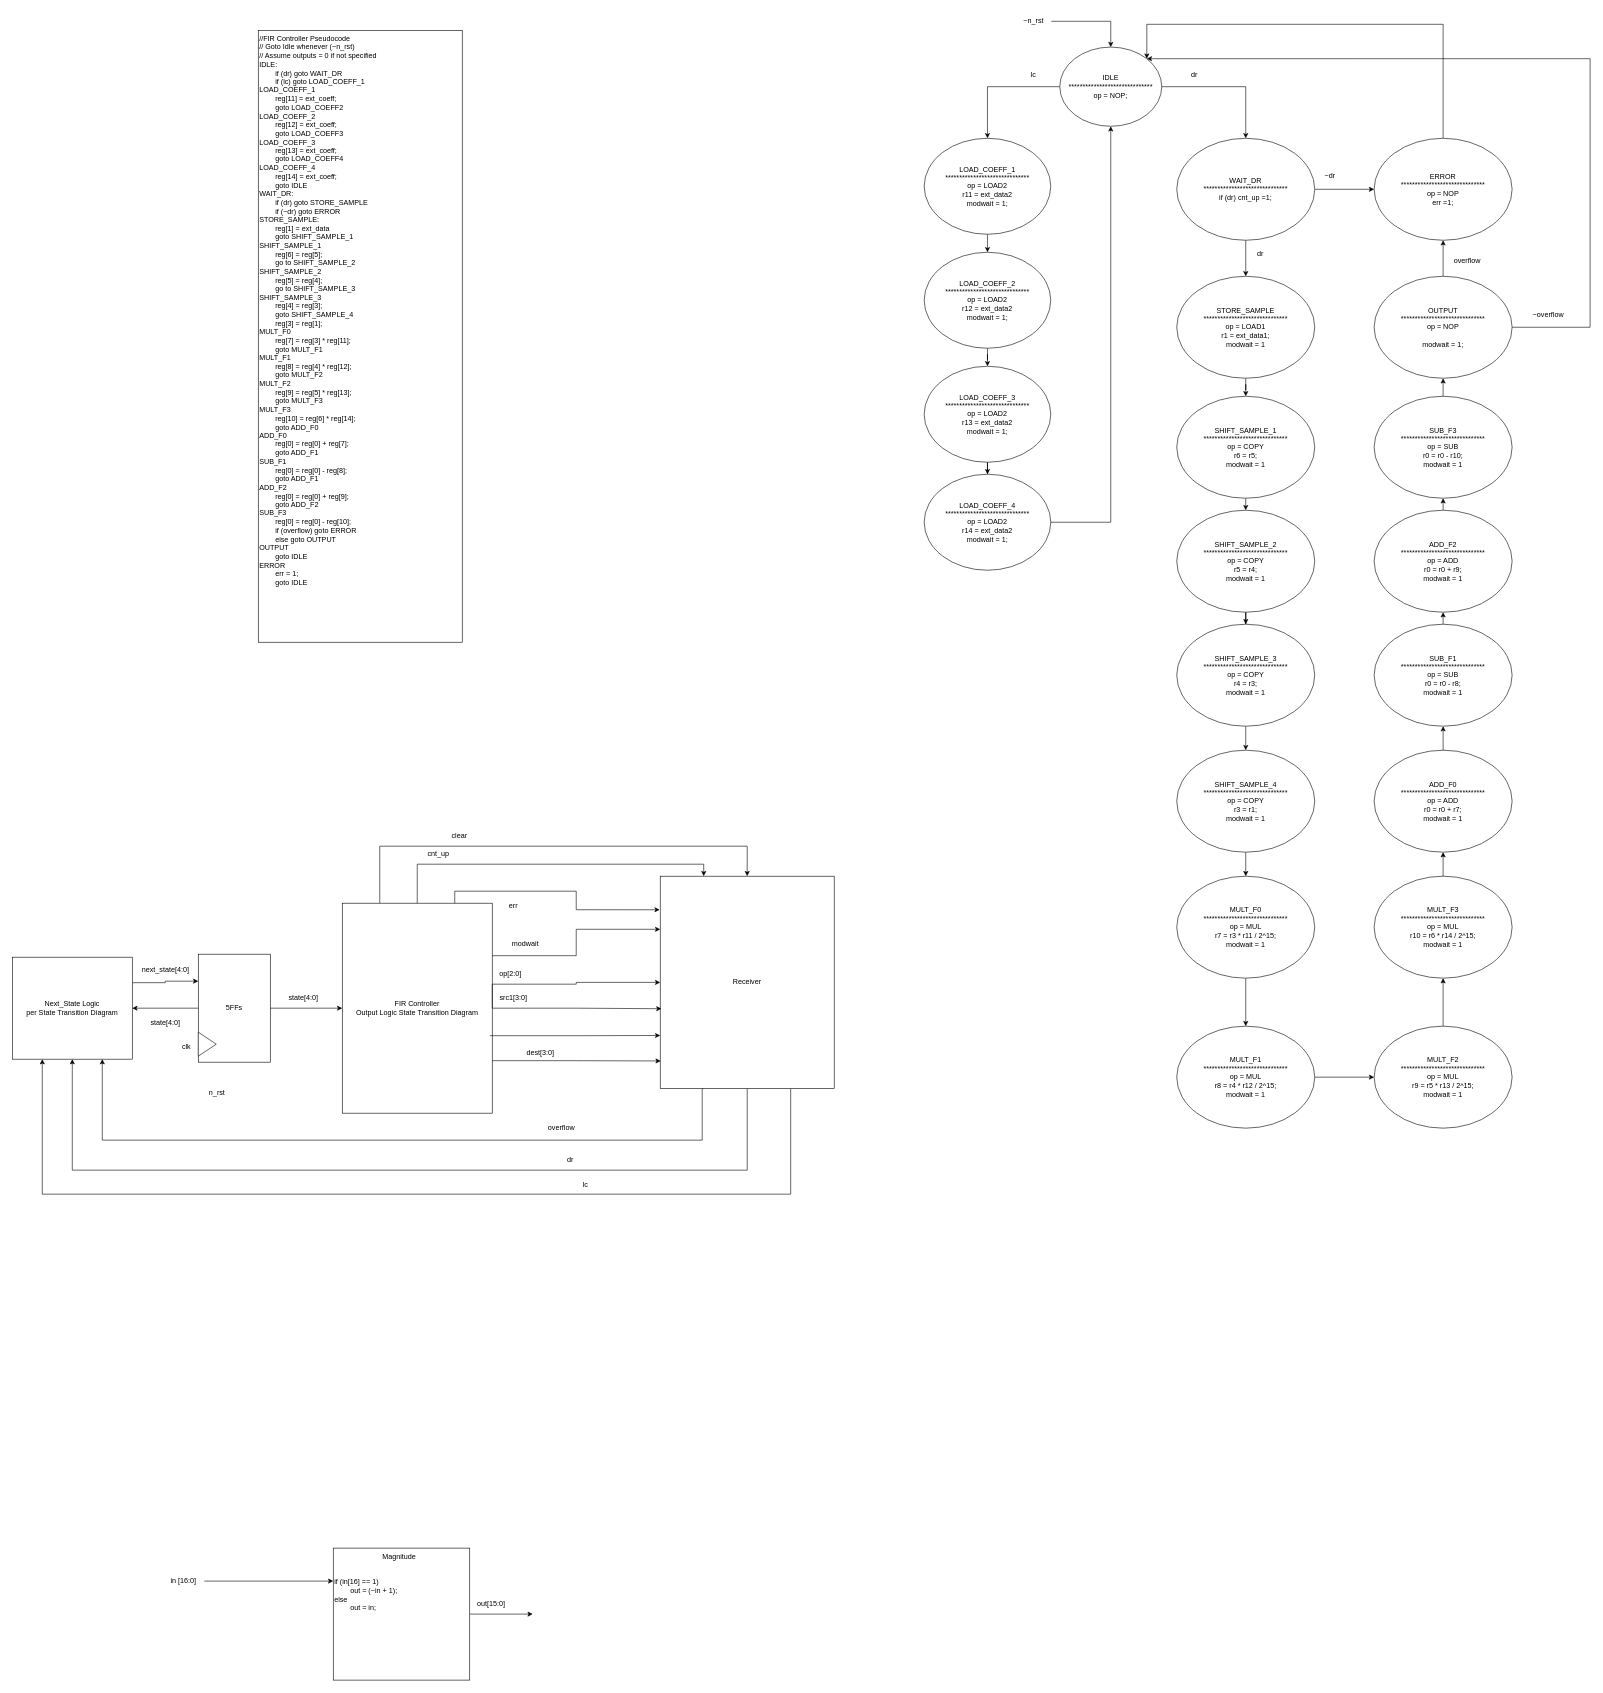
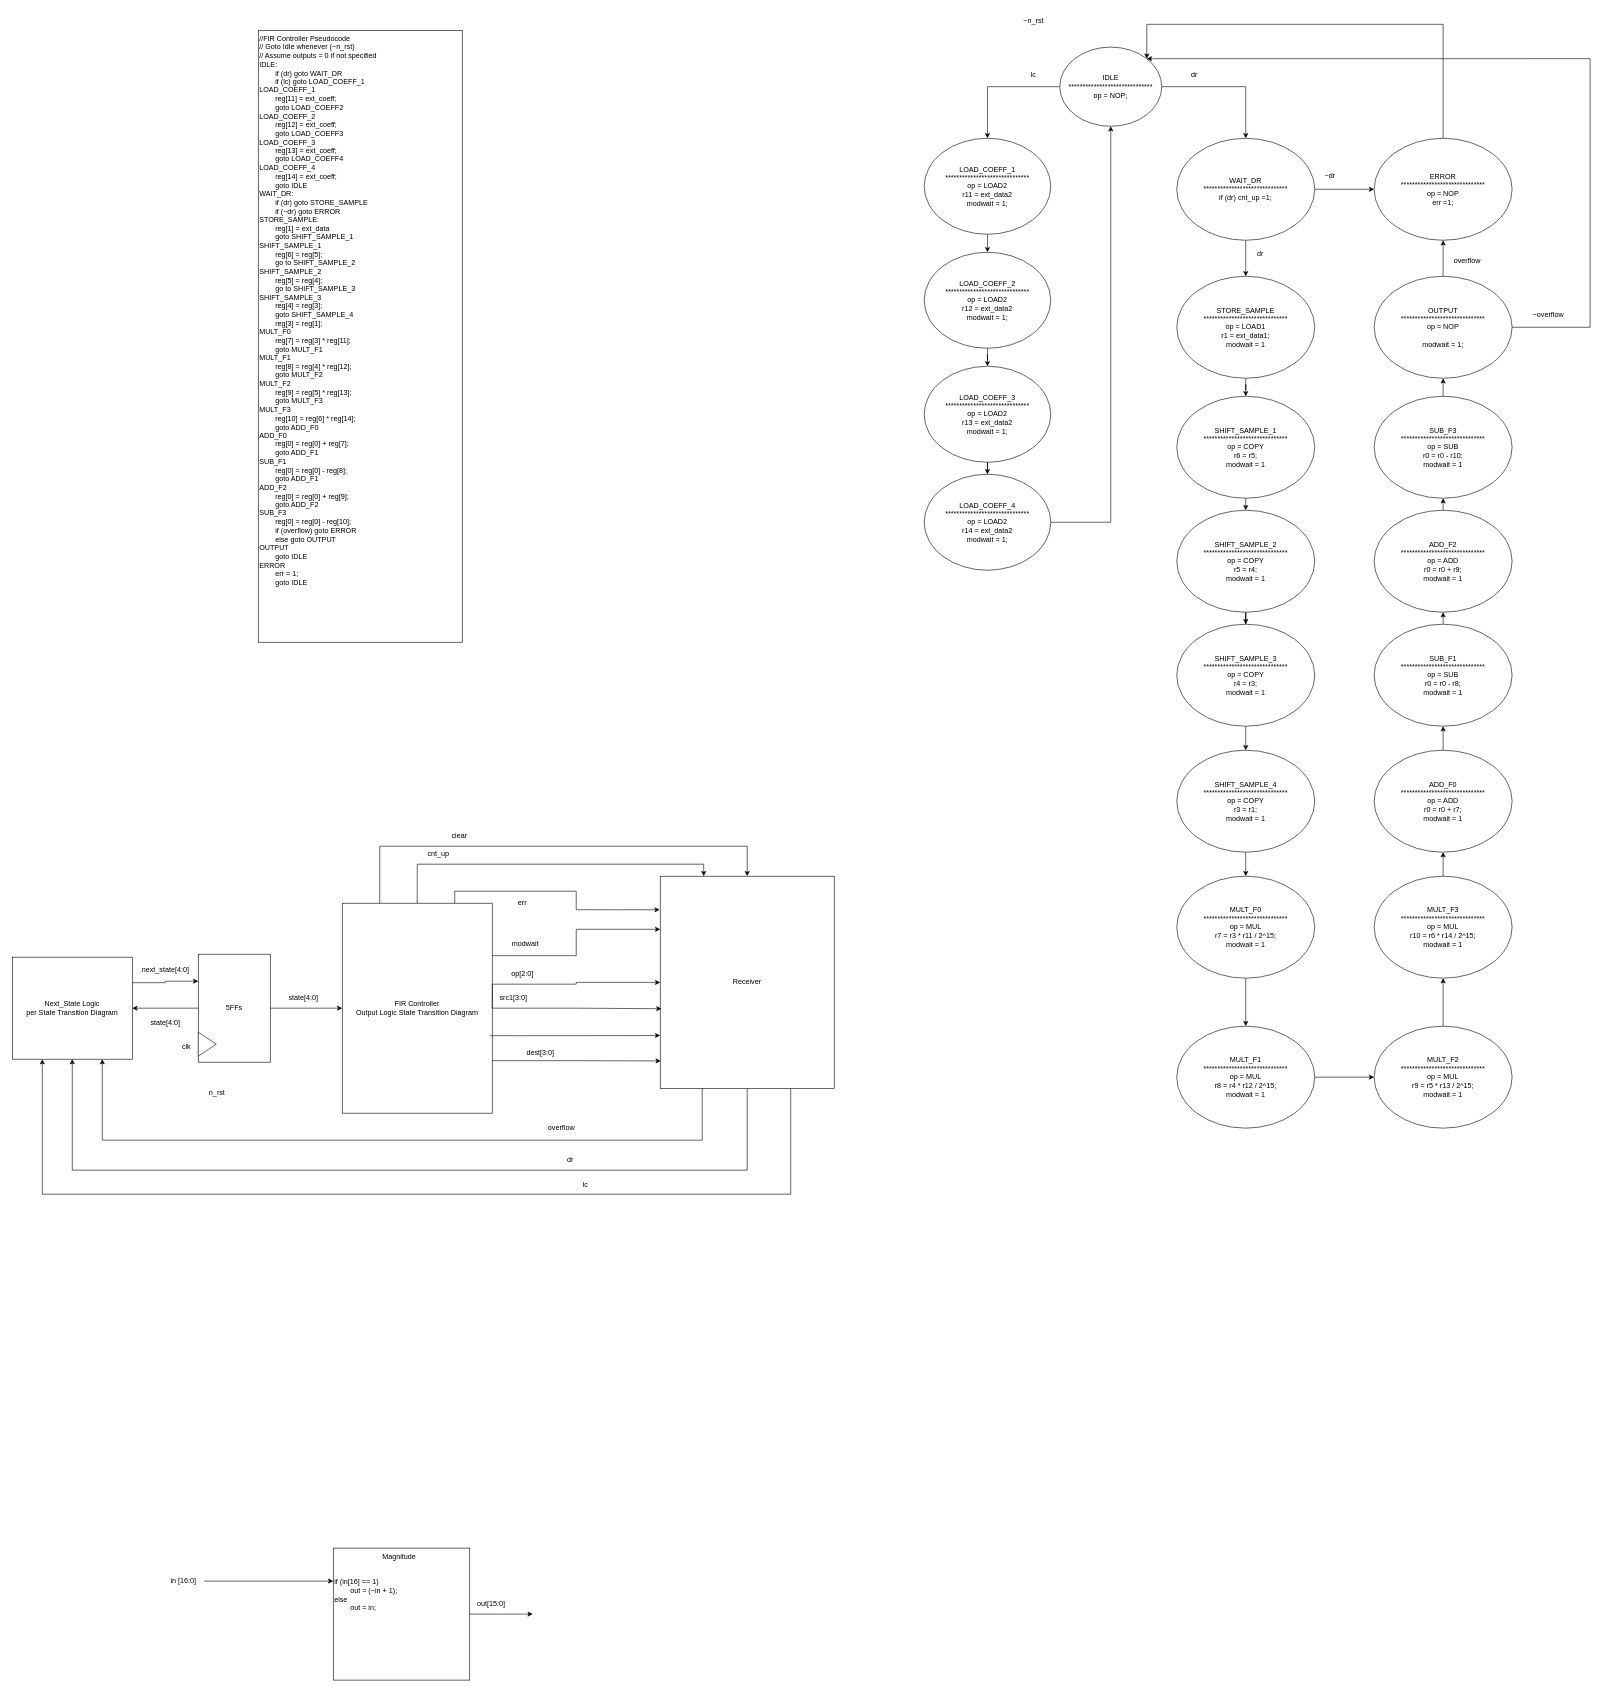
edge "~n_rst" -> "IDLE ****************************** op = NOP;": removed
node "err": moved (513, 906) -> (522, 903)
node "op[2:0]": moved (510, 974) -> (522, 974)
